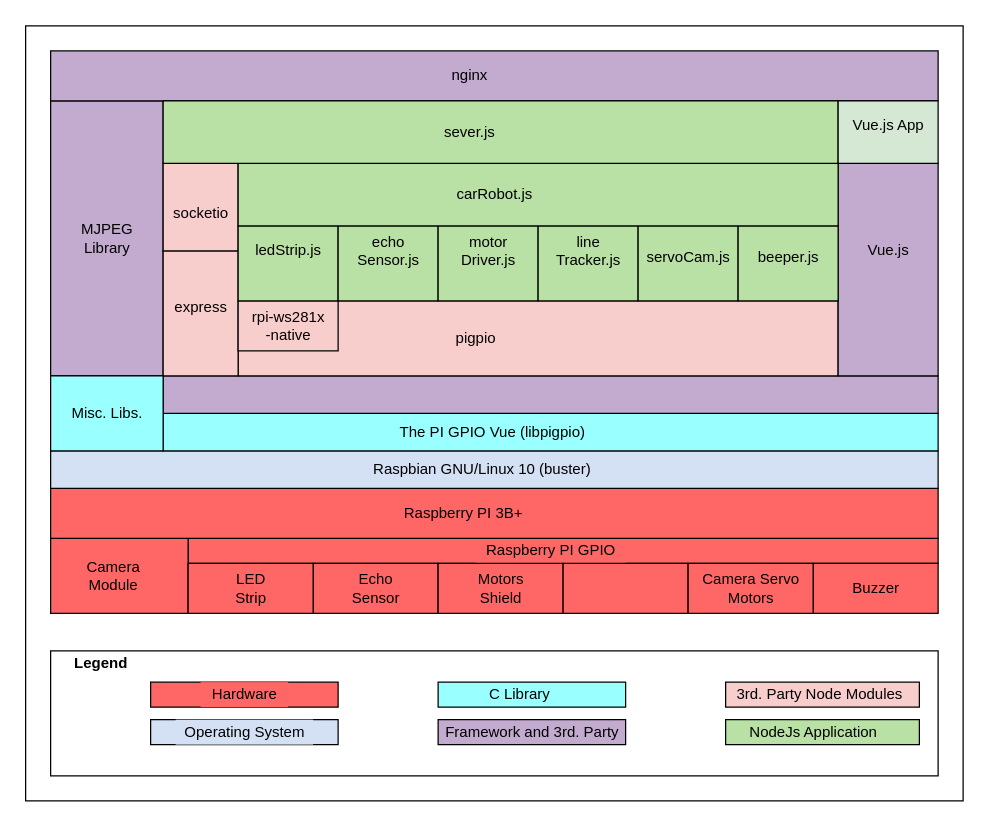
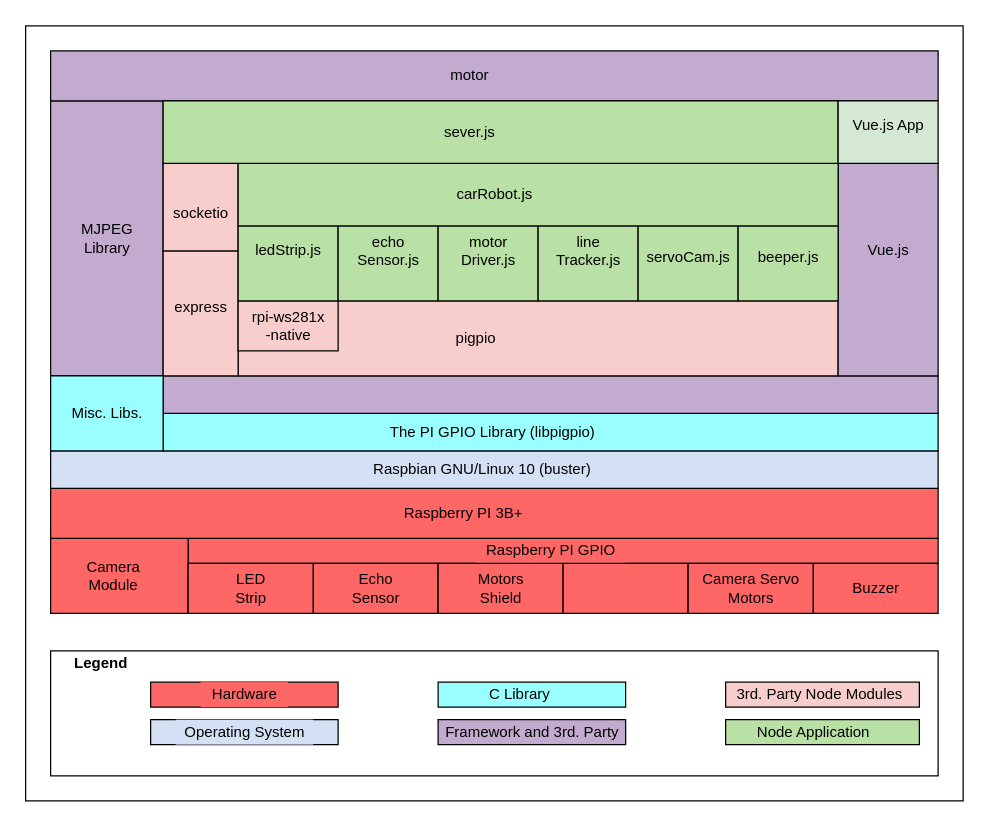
node "nginx": label "nginx" -> "motor"
node "The PI GPIO Vue (libpigpio)": label "The PI GPIO Vue (libpigpio)" -> "The PI GPIO Library (libpigpio)"
node "NodeJs Application": label "NodeJs Application" -> "Node Application"
